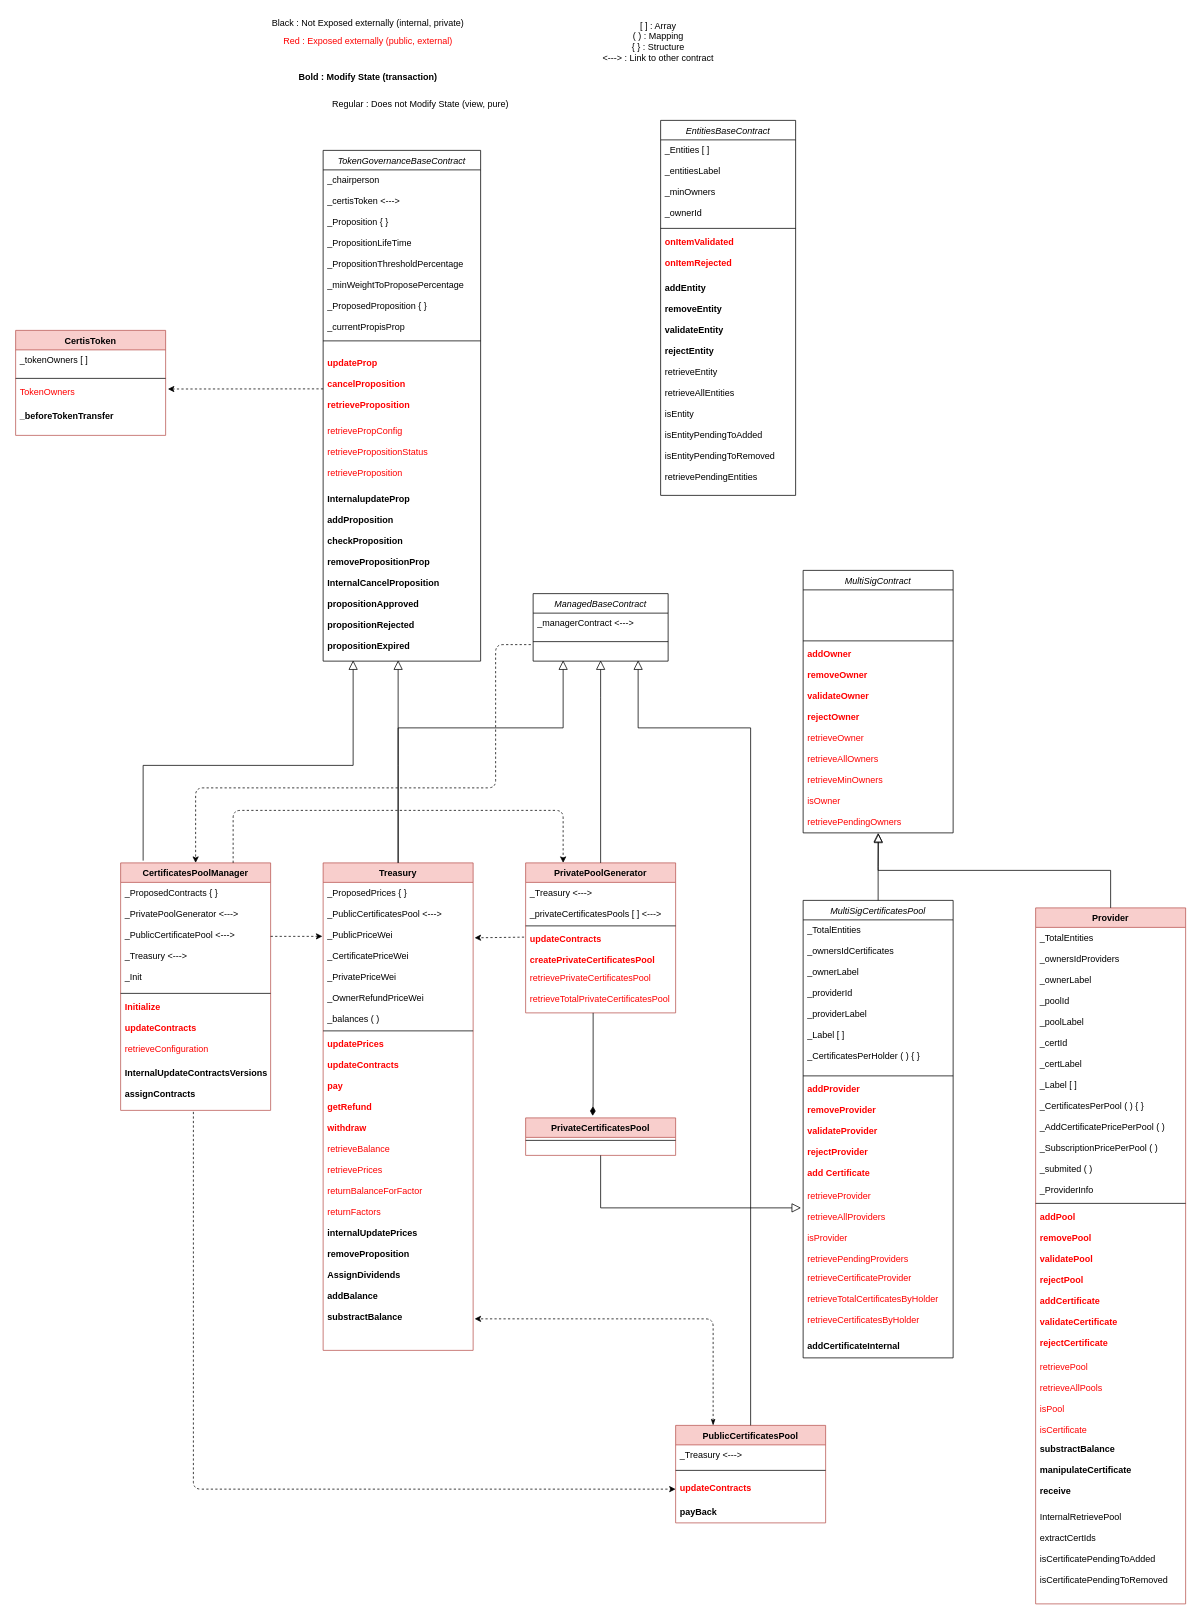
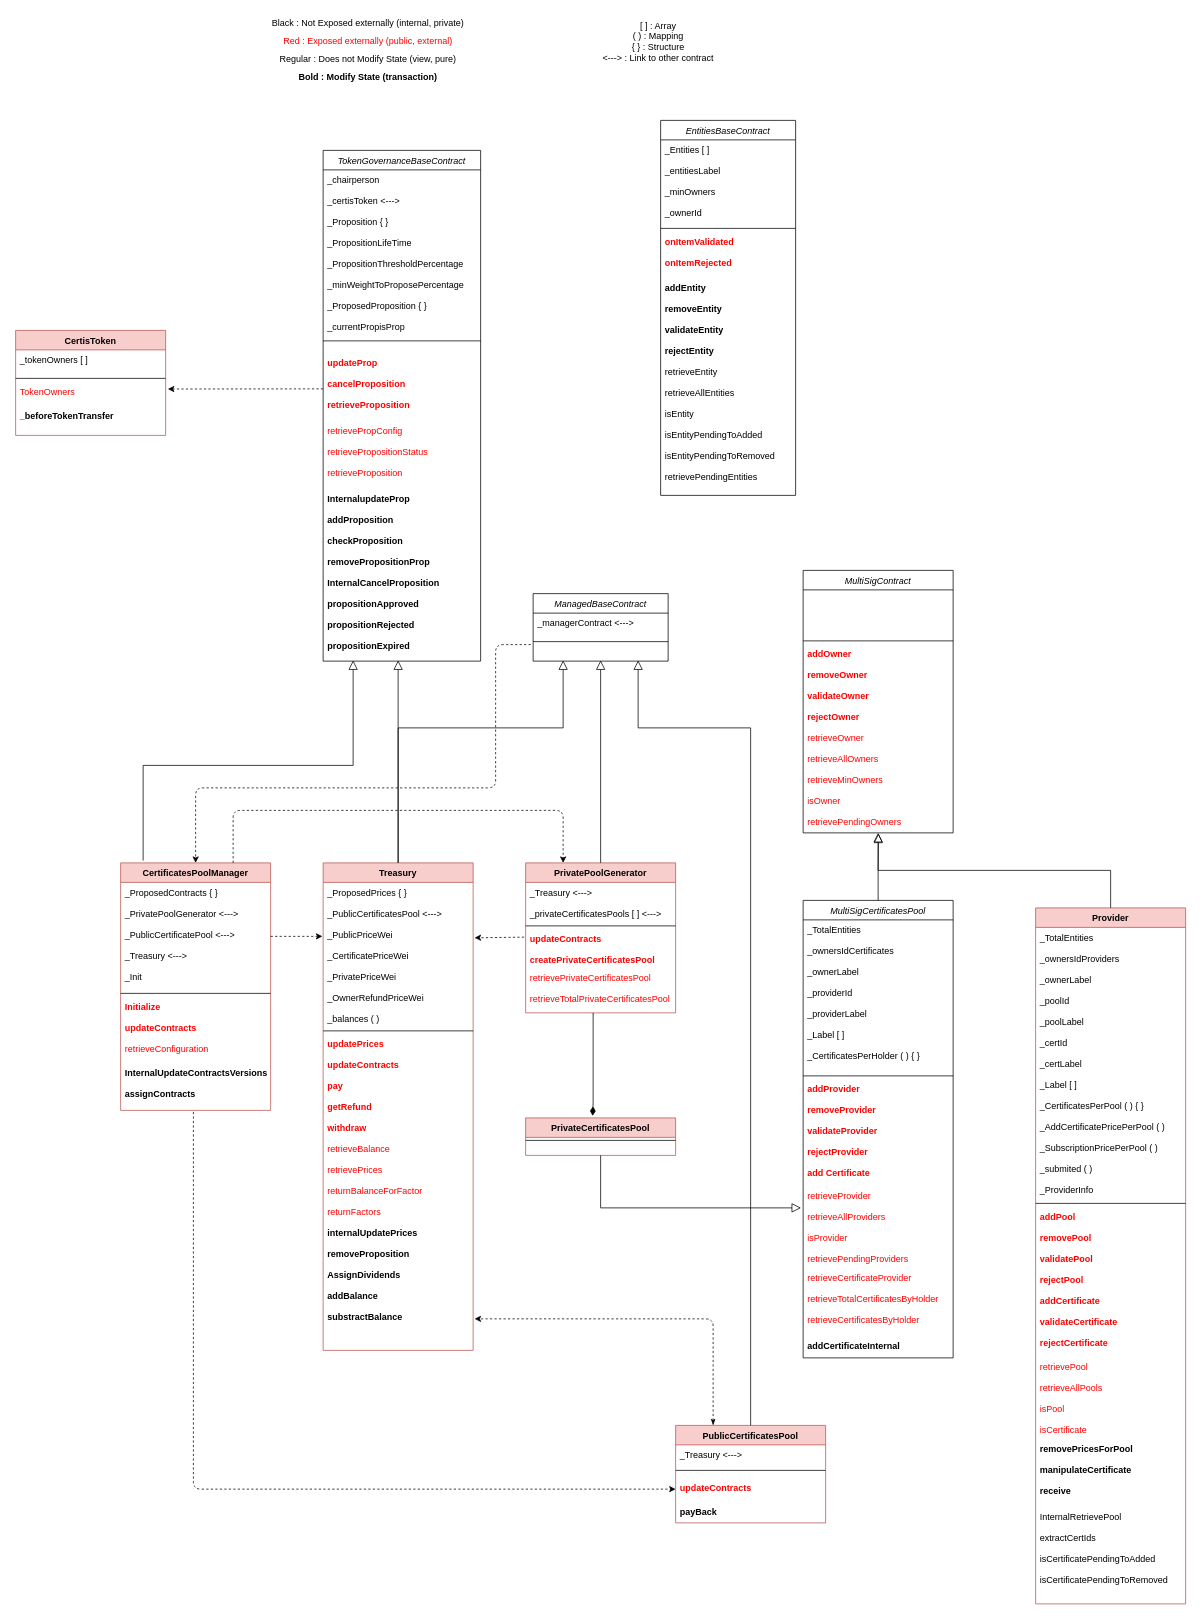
node "Regular : Does not Modify State (view, pure)": moved (420, 105) -> (368, 60)
node "substractBalance manipulateCertificate receive": label "substractBalance manipulateCertificate receive" -> "removePricesForPool manipulateCertificate receive"
